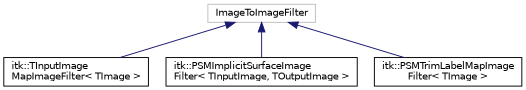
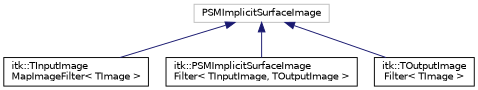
node "ImageToImageFilter": label "ImageToImageFilter" -> "PSMImplicitSurfaceImage"
node "itk::PSMTrimLabelMapImage Filter< TImage >": label "itk::PSMTrimLabelMapImage Filter< TImage >" -> "itk::TOutputImage Filter< TImage >"
